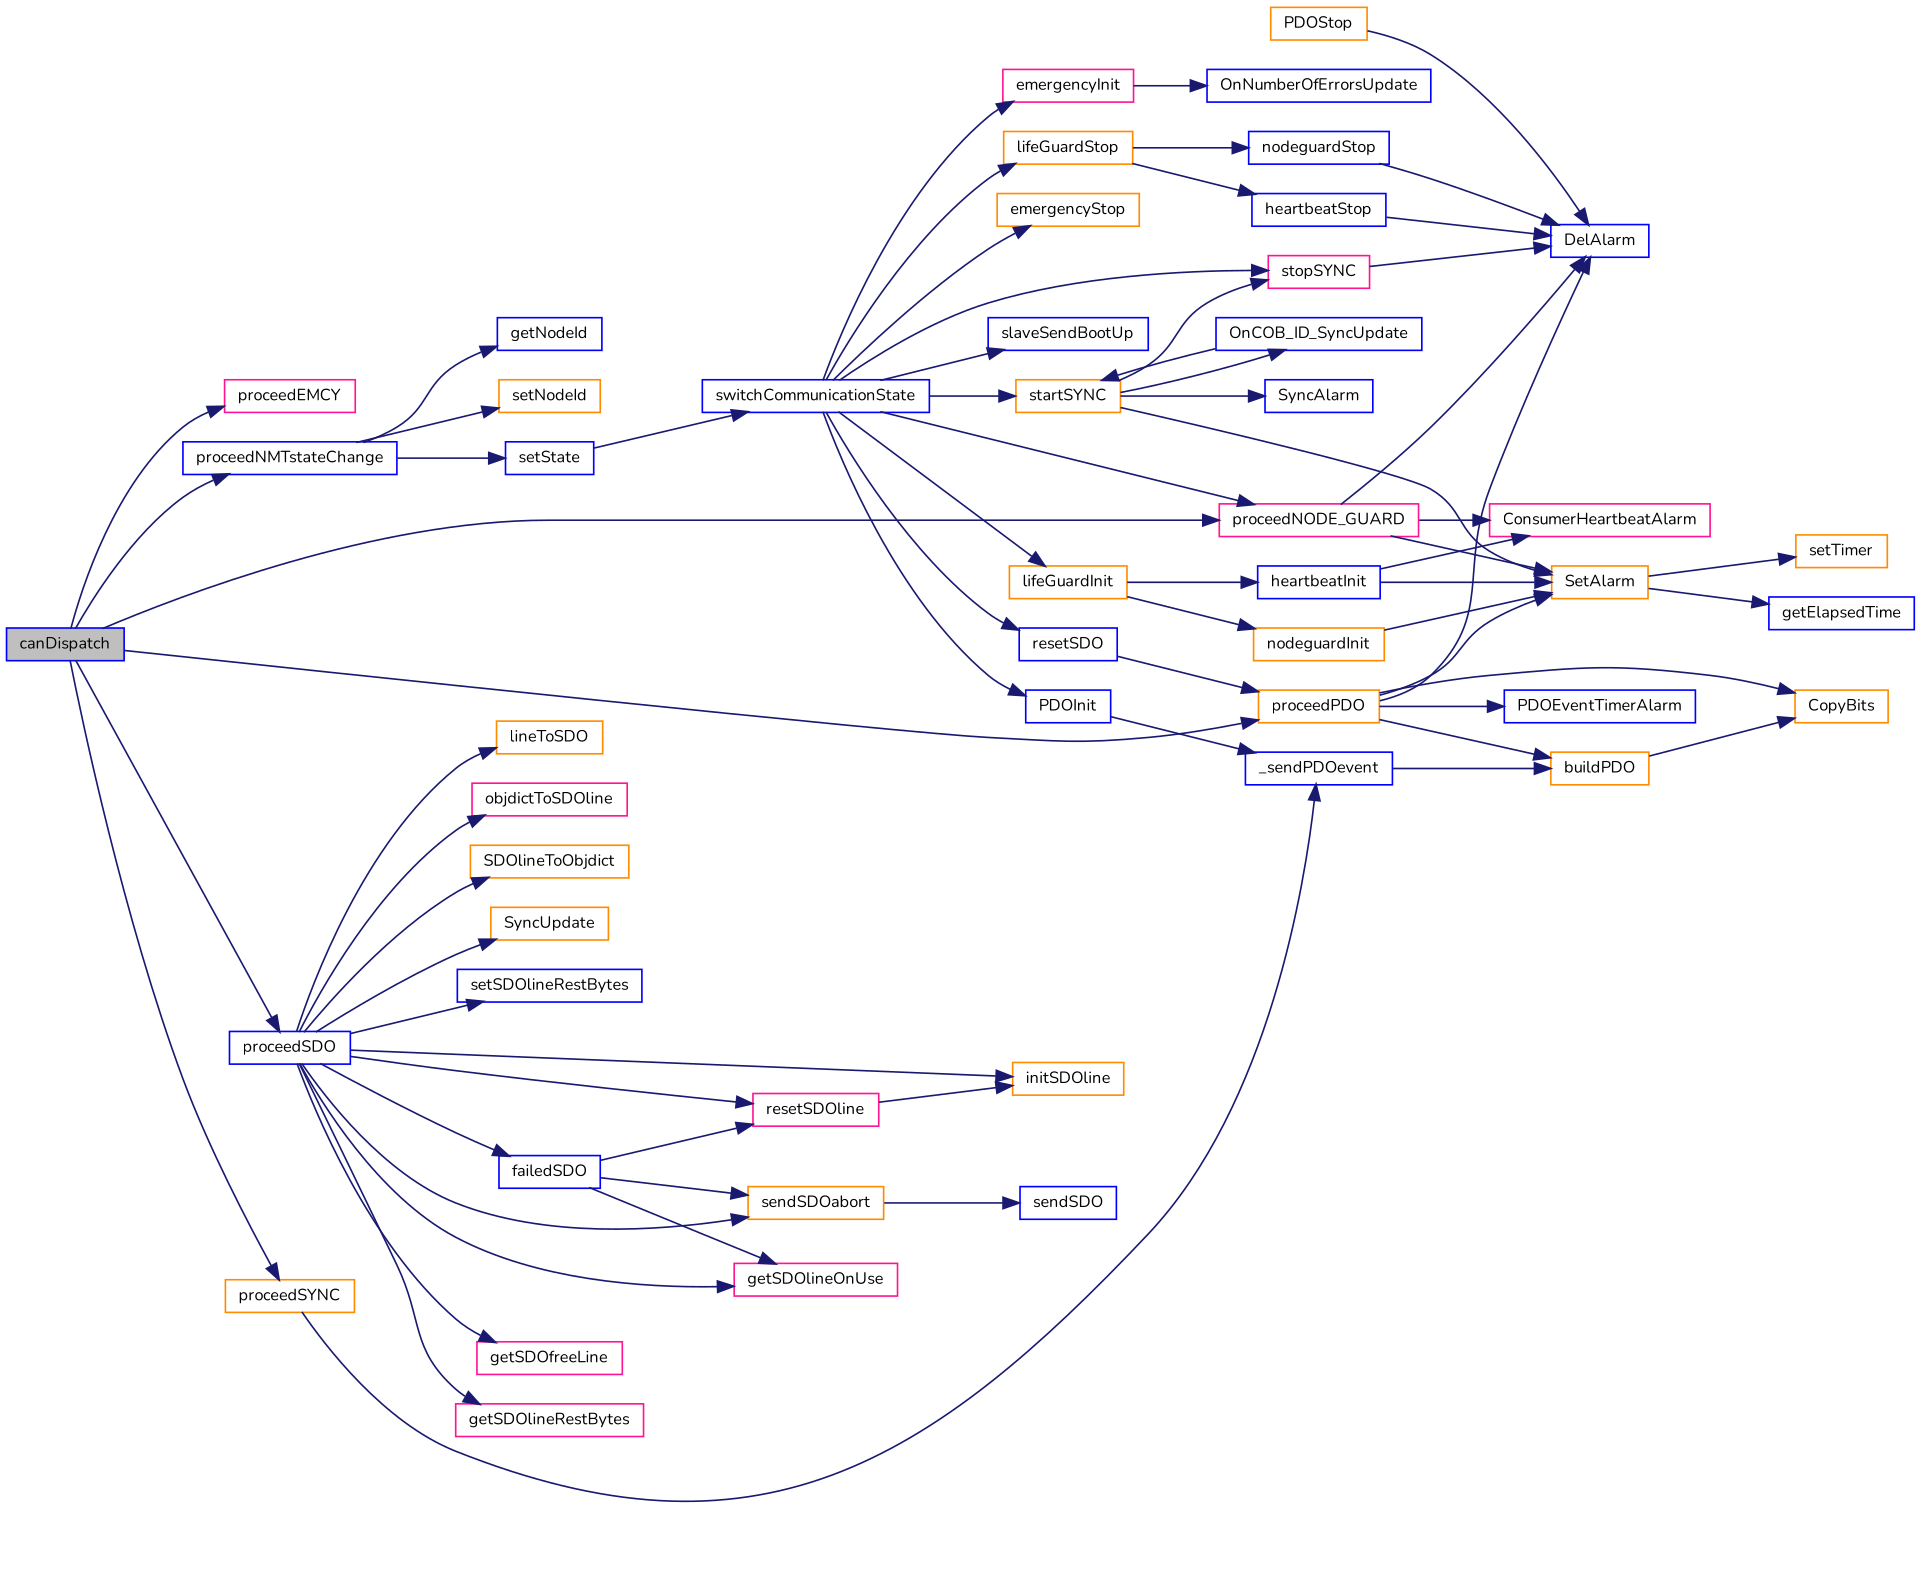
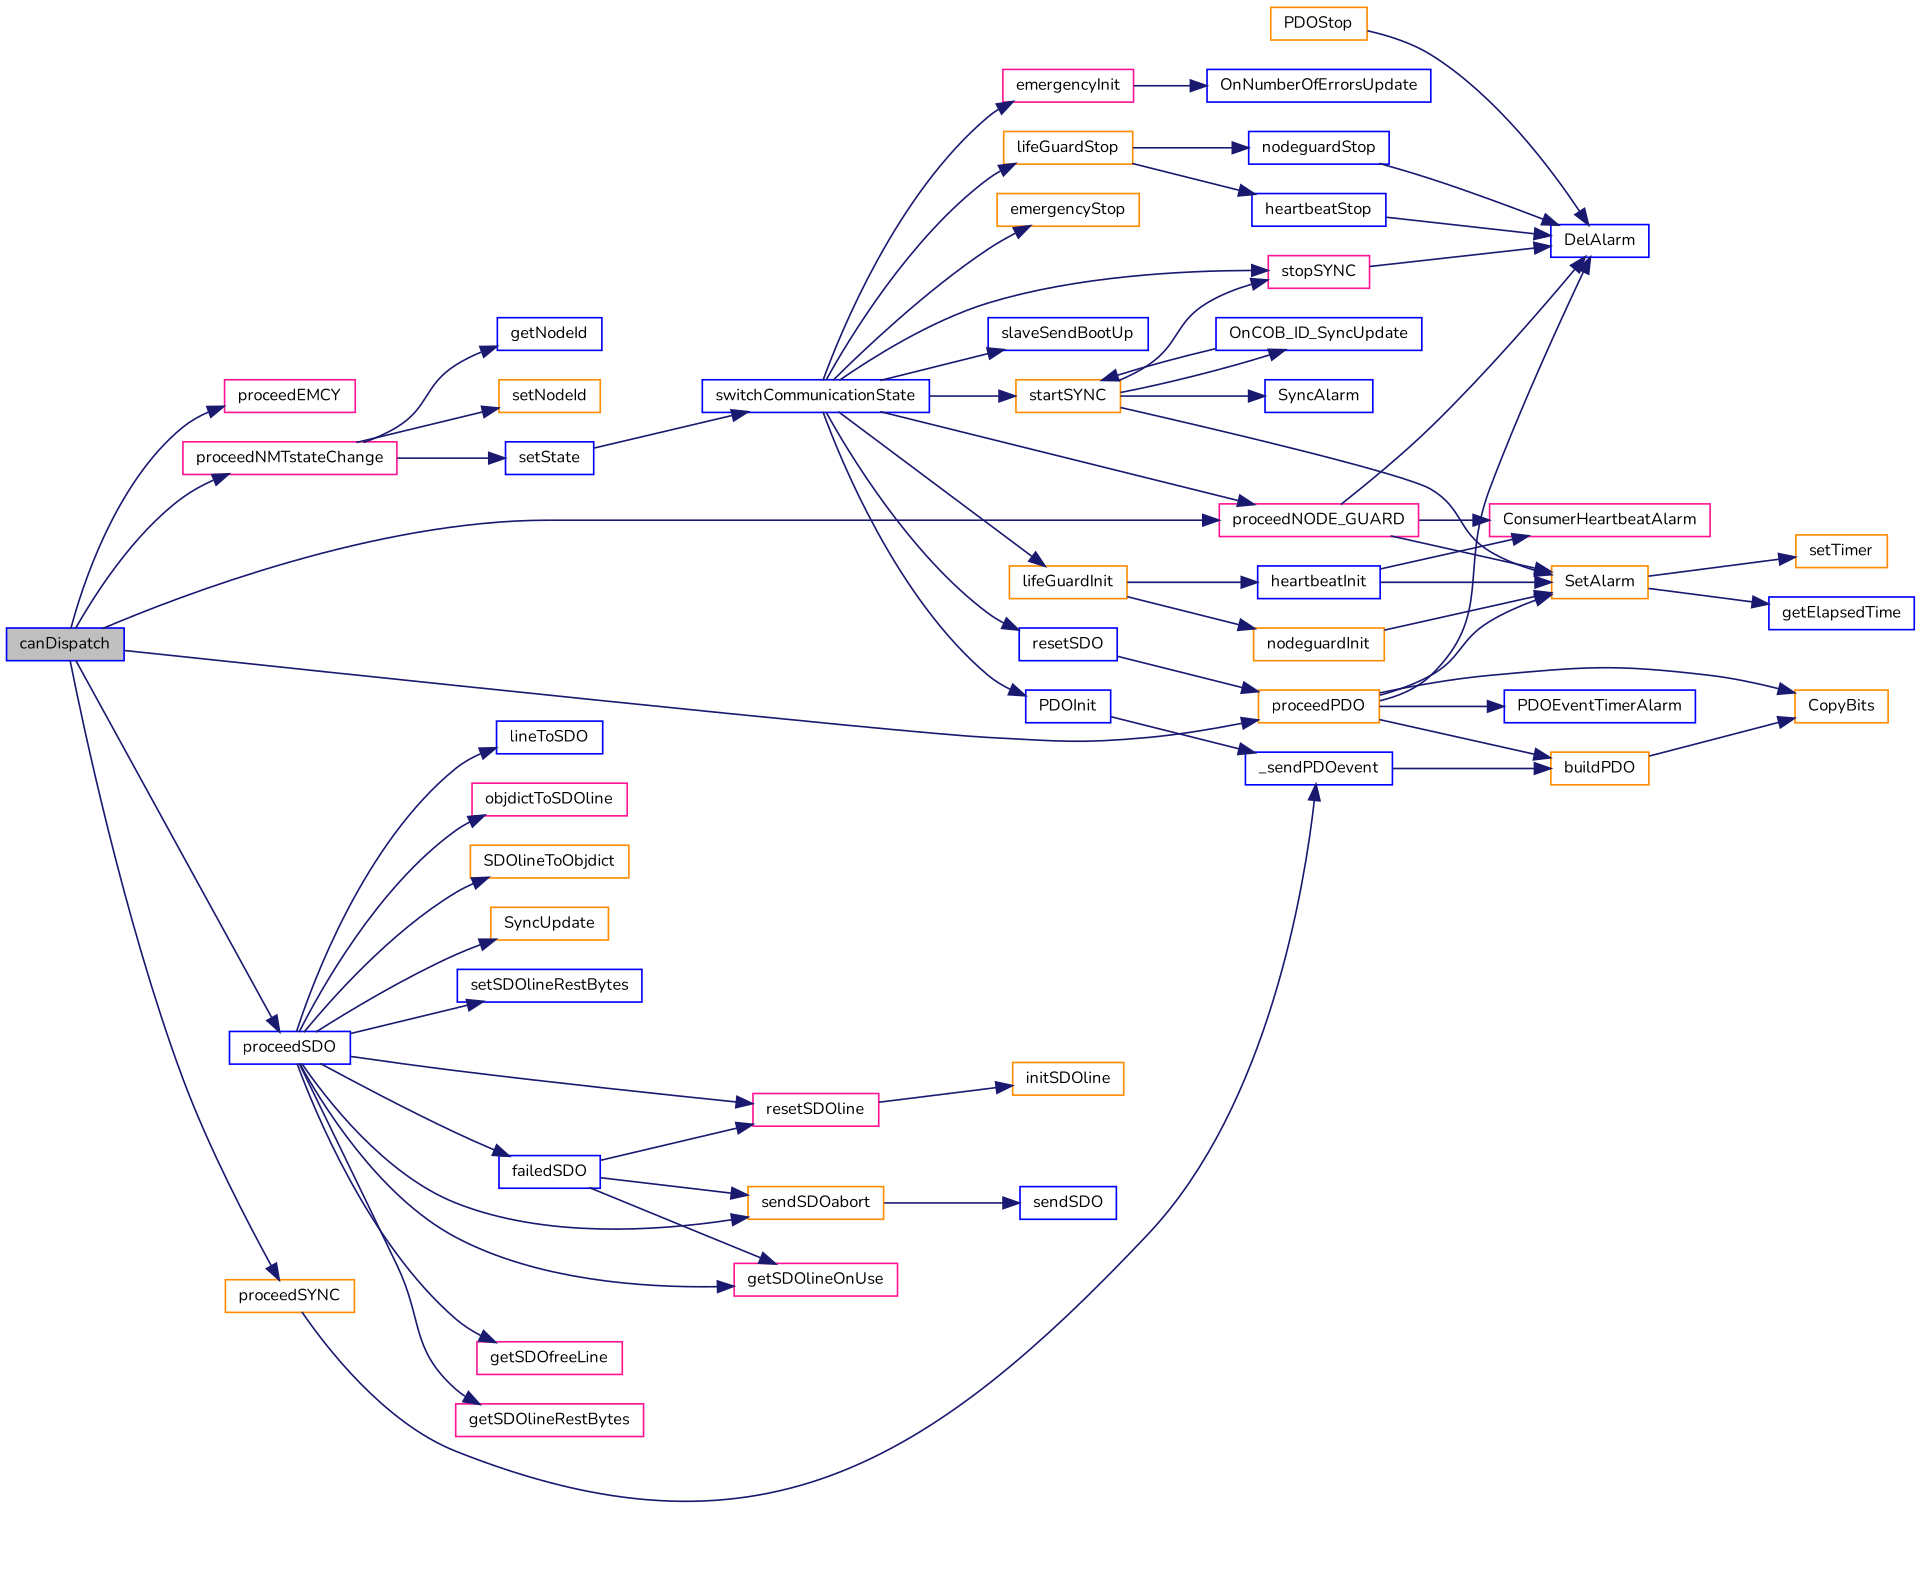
node "proceedNMTstateChange": color blue -> deeppink
node "lineToSDO": color darkorange -> blue
edge "proceedSDO" -> "initSDOline": removed
